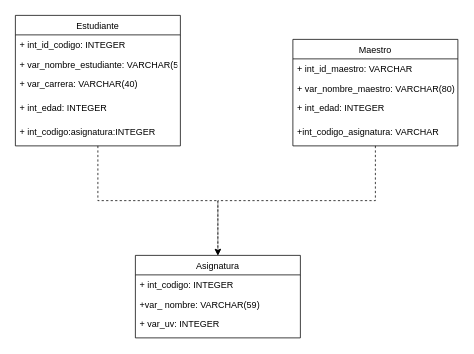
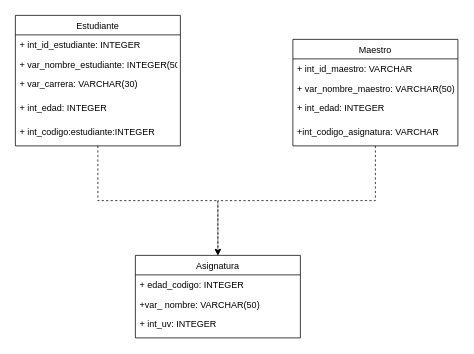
node "+ int_id_codigo: INTEGER": label "+ int_id_codigo: INTEGER" -> "+ int_id_estudiante: INTEGER"
node "+ var_nombre_estudiante: VARCHAR(50)": label "+ var_nombre_estudiante: VARCHAR(50)" -> "+ var_nombre_estudiante: INTEGER(50)"
node "+ var_carrera: VARCHAR(40)": label "+ var_carrera: VARCHAR(40)" -> "+ var_carrera: VARCHAR(30)"
node "+ var_nombre_maestro: VARCHAR(80)": label "+ var_nombre_maestro: VARCHAR(80)" -> "+ var_nombre_maestro: VARCHAR(50)"
node "+ int_codigo:asignatura:INTEGER": label "+ int_codigo:asignatura:INTEGER" -> "+ int_codigo:estudiante:INTEGER"
node "+ int_codigo: INTEGER": label "+ int_codigo: INTEGER" -> "+ edad_codigo: INTEGER"
node "+var_ nombre: VARCHAR(59)": label "+var_ nombre: VARCHAR(59)" -> "+var_ nombre: VARCHAR(50)"
node "+ var_uv: INTEGER": label "+ var_uv: INTEGER" -> "+ int_uv: INTEGER"
